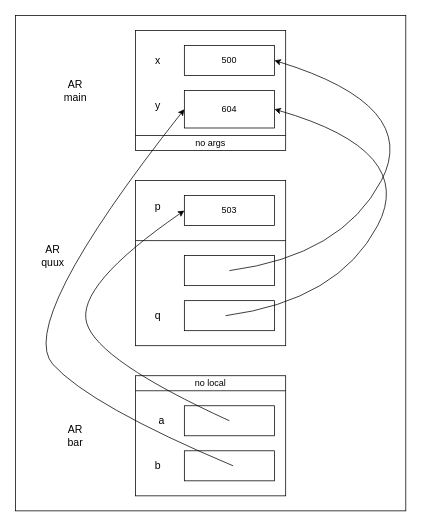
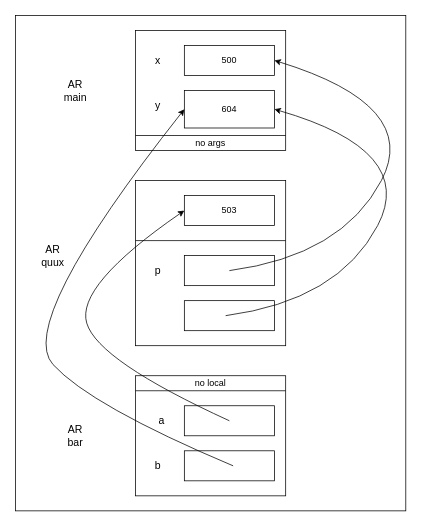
node "p": moved (158, 207) -> (158, 270)
node "q": removed
